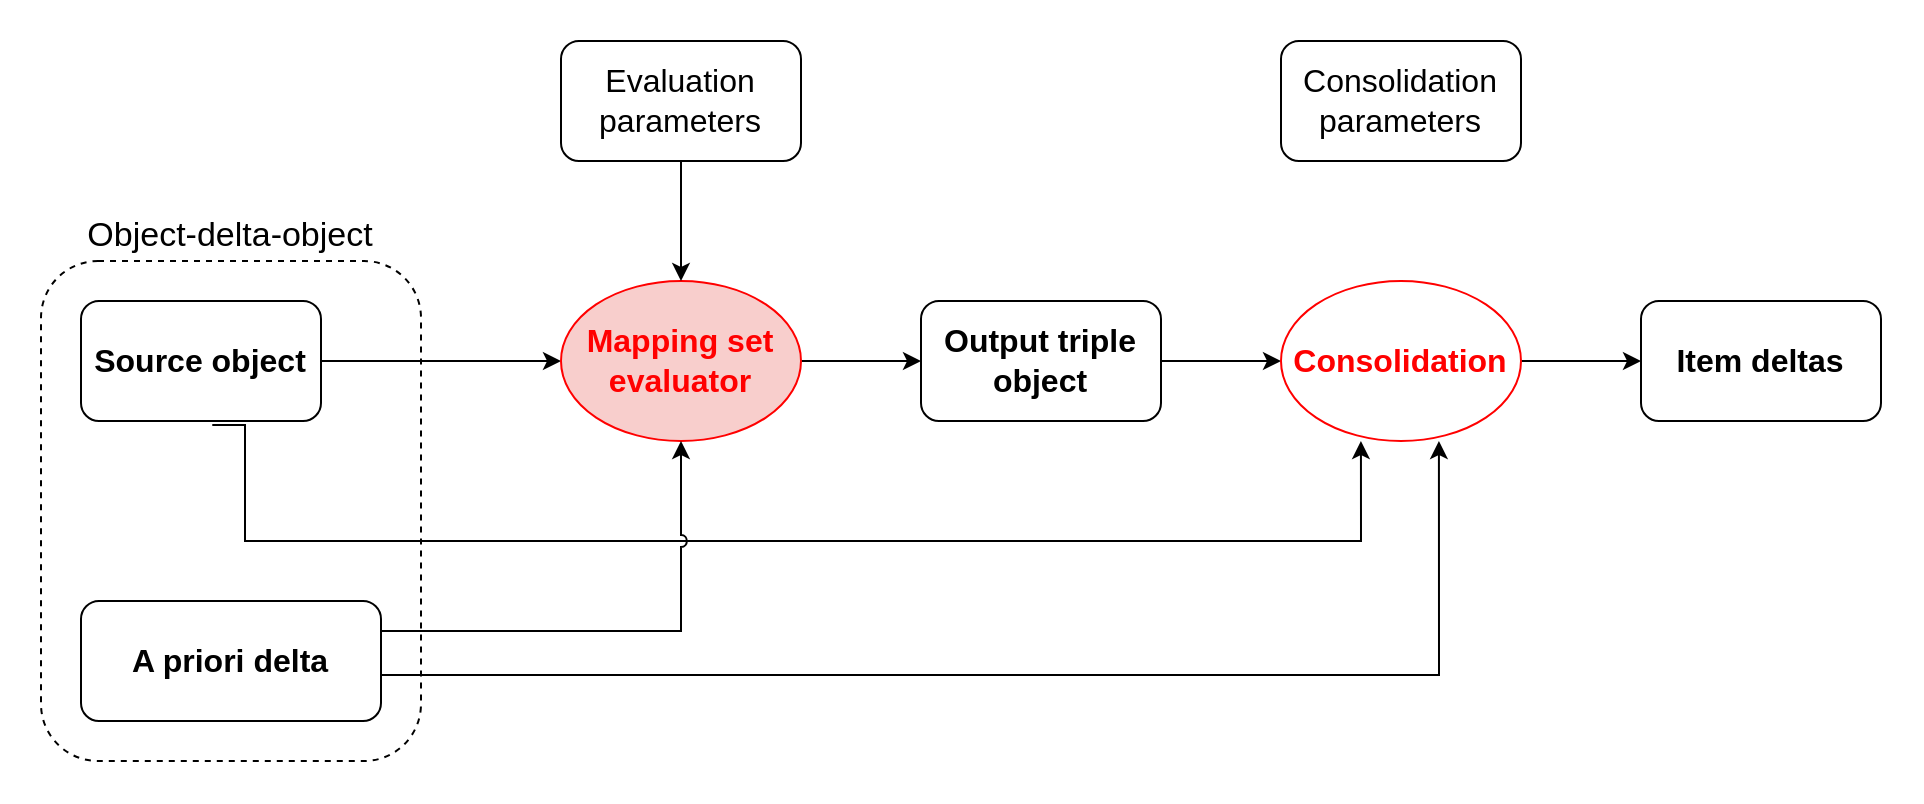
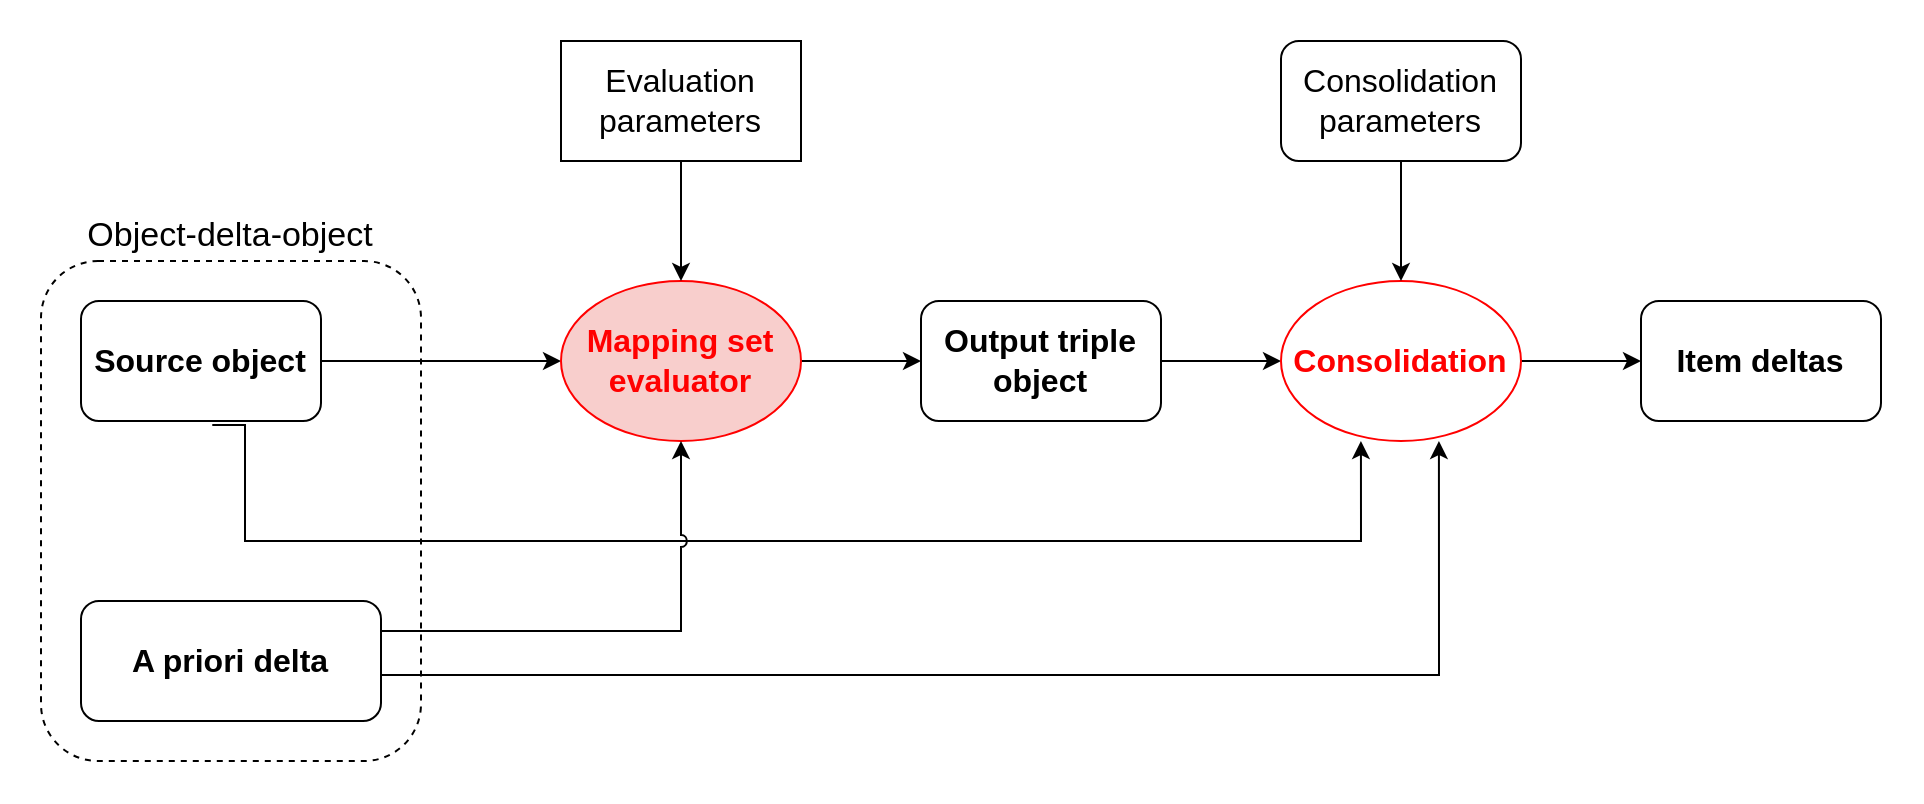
node "Evaluation parameters": shape rounded rectangle -> rectangle
edge "Consolidation parameters" -> "Consolidation": added
